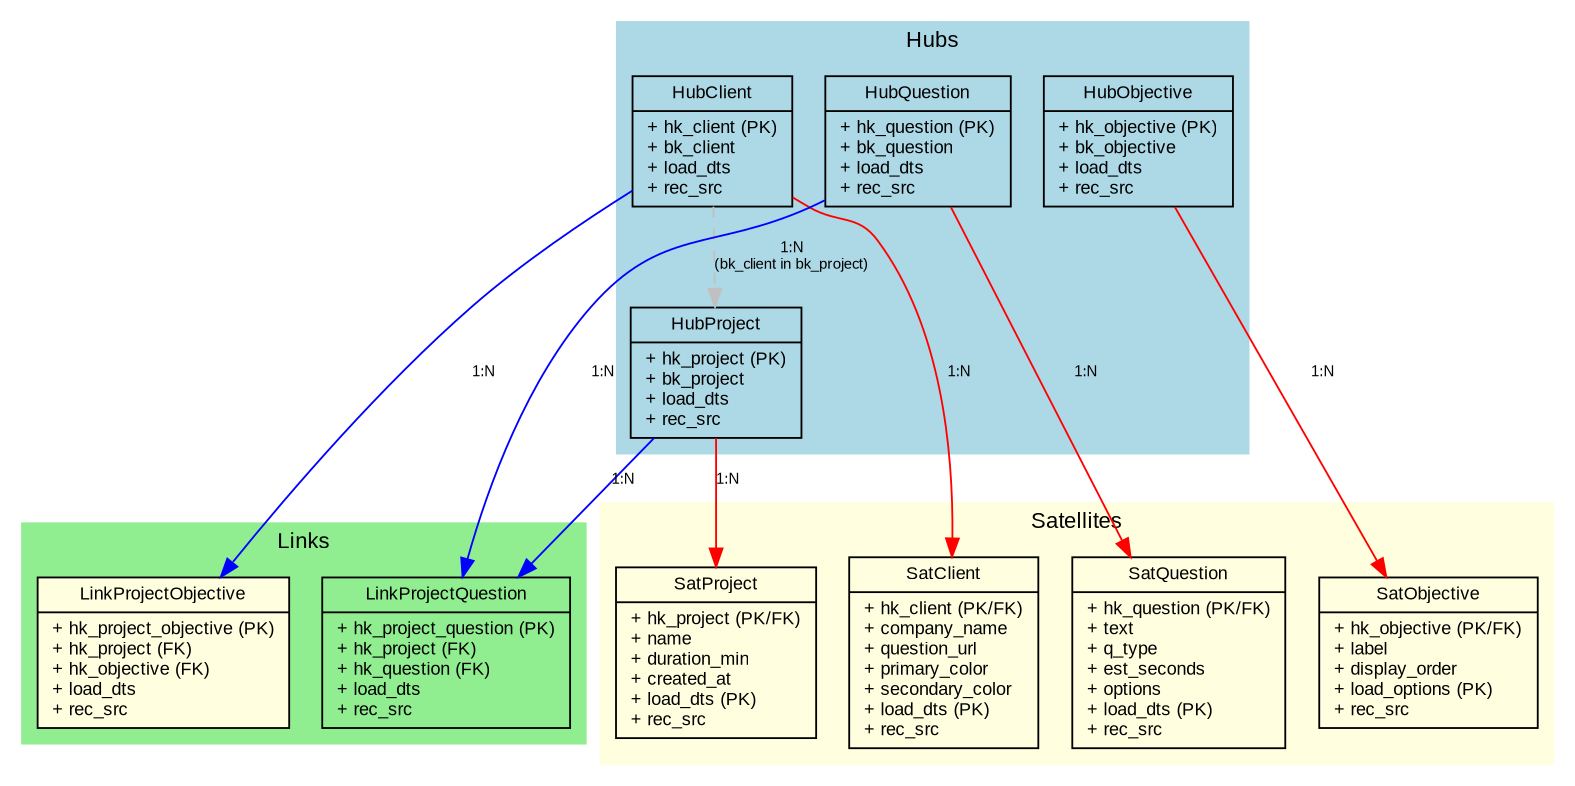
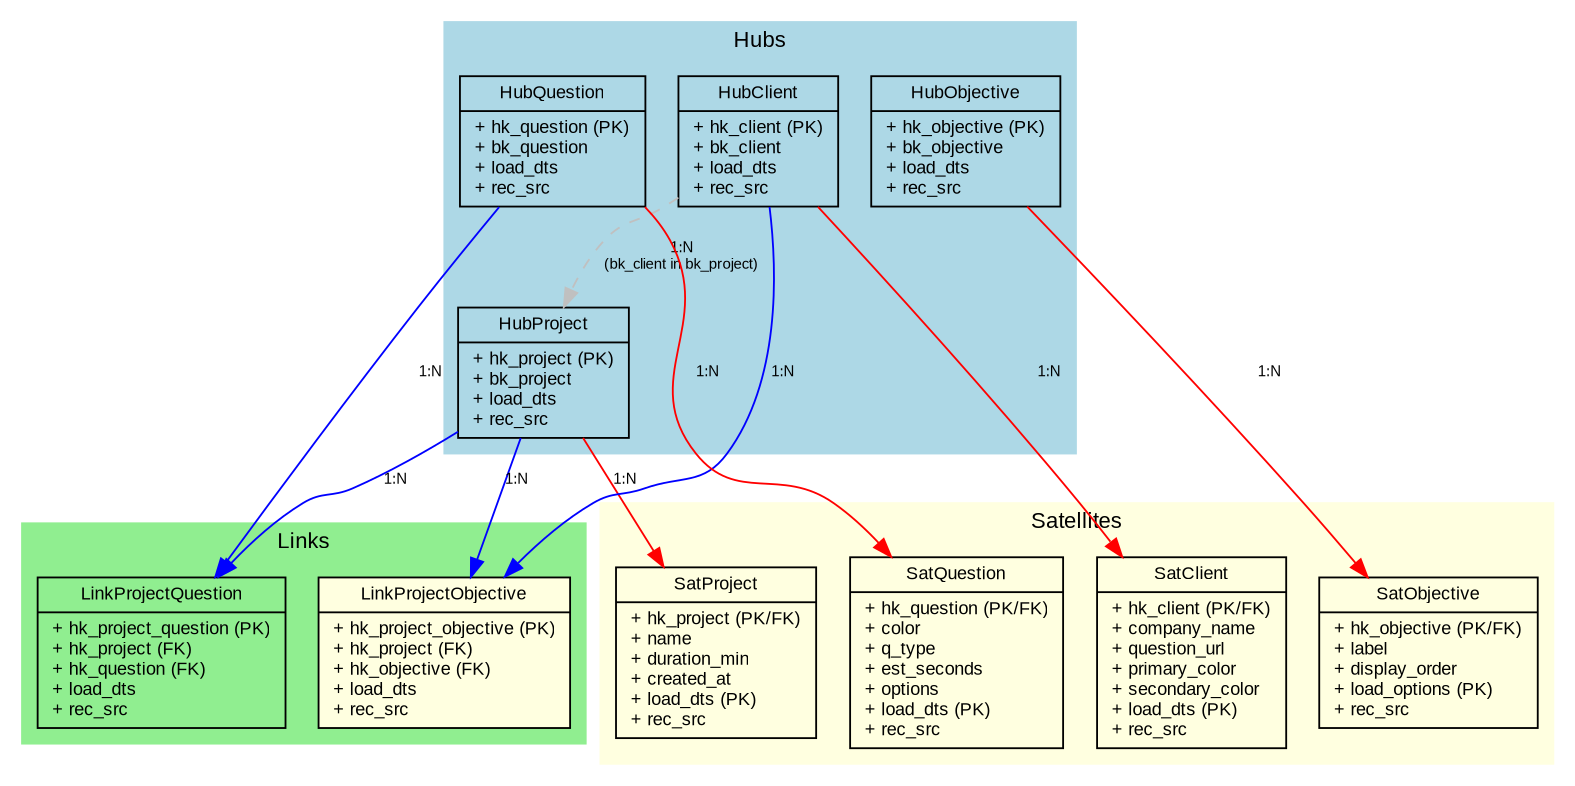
edge "HubProject" -> "LinkProjectObjective": added, label "1:N"
node "SatQuestion": text "+ text" -> "+ color"
